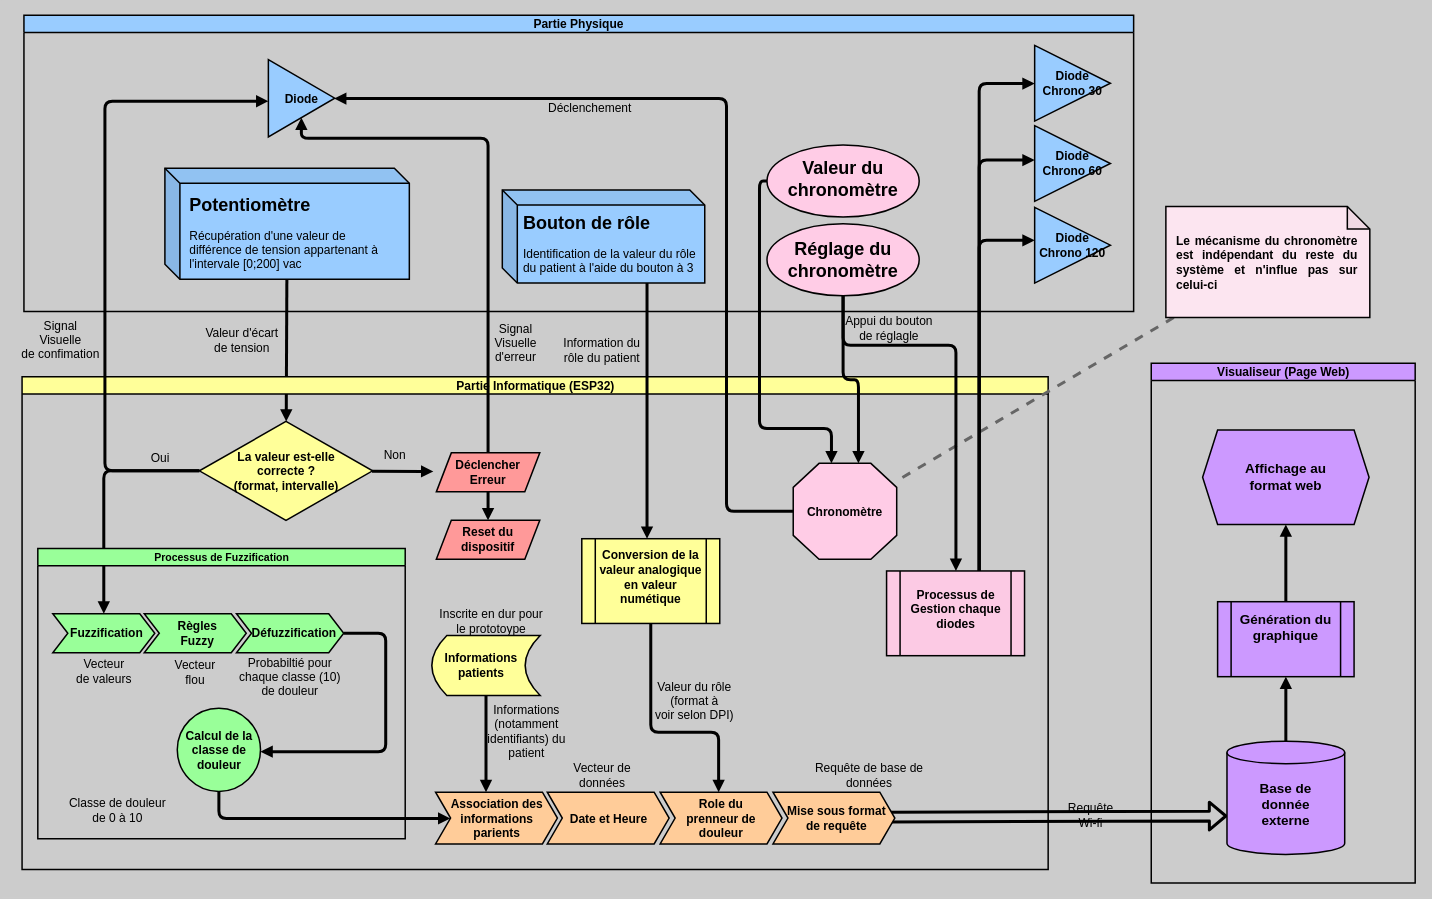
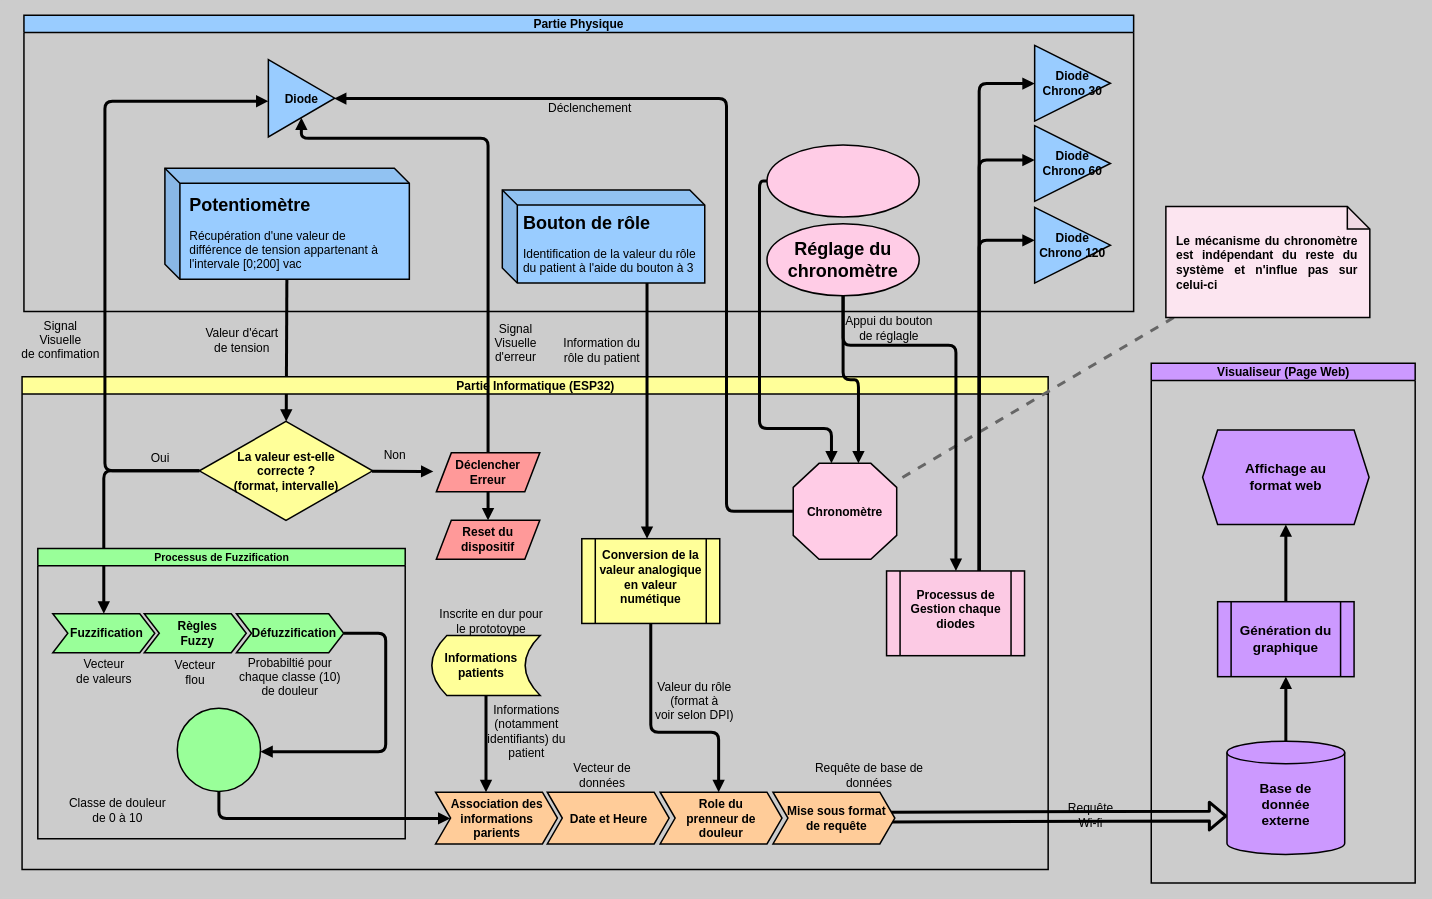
node "Valeur du chronomètre": removed
node "Génération du graphique": moved (1286, 628) -> (1286, 639)
node "Calcul de la classe de douleur": removed
